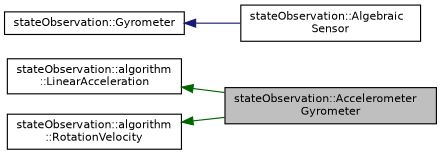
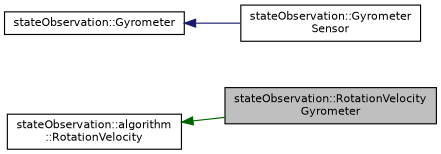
node "stateObservation::Algebraic Sensor": label "stateObservation::Algebraic Sensor" -> "stateObservation::Gyrometer Sensor"
node "stateObservation::algorithm ::LinearAcceleration": removed
node "stateObservation::Accelerometer Gyrometer": label "stateObservation::Accelerometer Gyrometer" -> "stateObservation::RotationVelocity Gyrometer"
